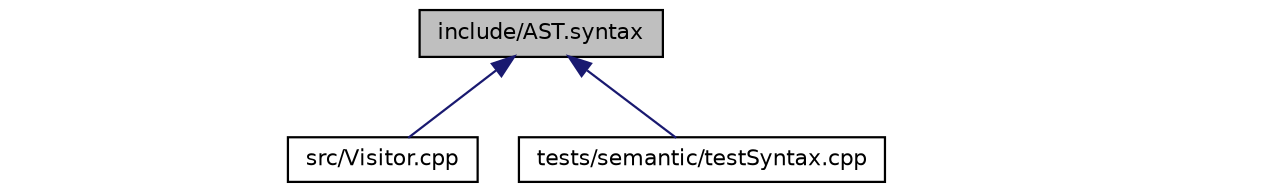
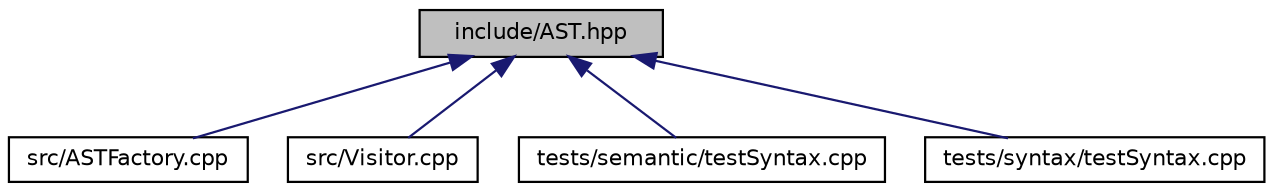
node "include/AST.syntax": label "include/AST.syntax" -> "include/AST.hpp"
node "src/ASTFactory.cpp": added
node "tests/syntax/testSyntax.cpp": added
